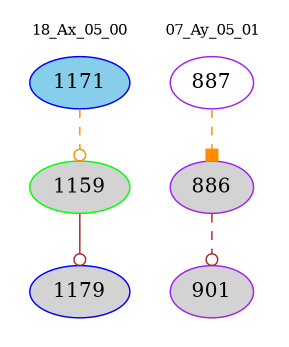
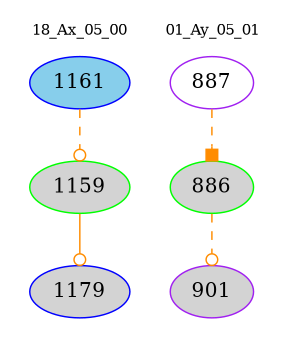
cluster "07_Ay_05_01": label "07_Ay_05_01" -> "01_Ay_05_01"
node "1171": label "1171" -> "1161"
node "886": color purple -> green
edge "1159" -> "1179": color brown -> darkorange
edge "886" -> "901": color brown -> darkorange
